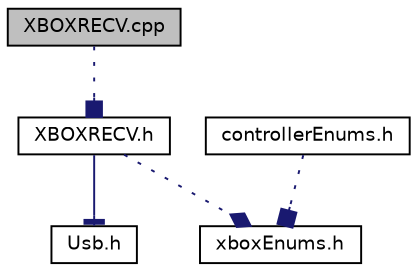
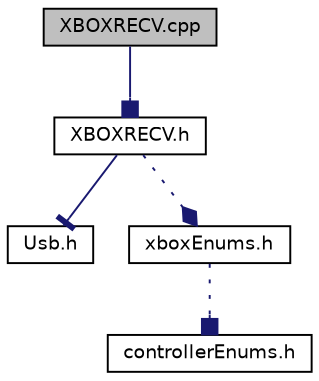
edge "XBOXRECV.cpp" -> "XBOXRECV.h": style dotted -> solid
edge "controllerEnums.h" -> "xboxEnums.h": reversed
